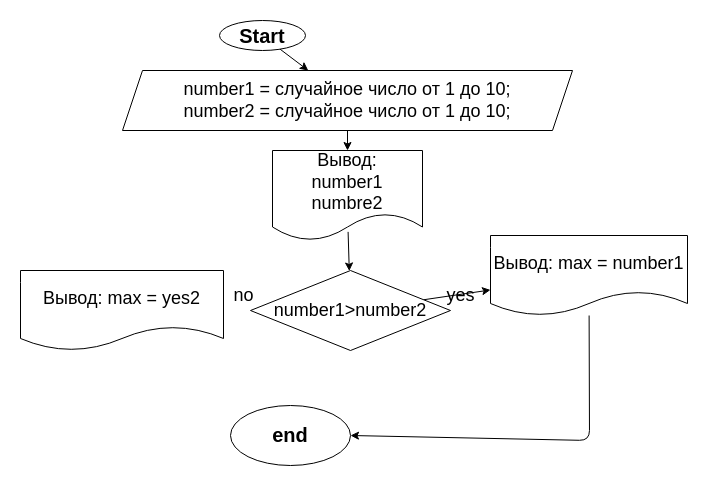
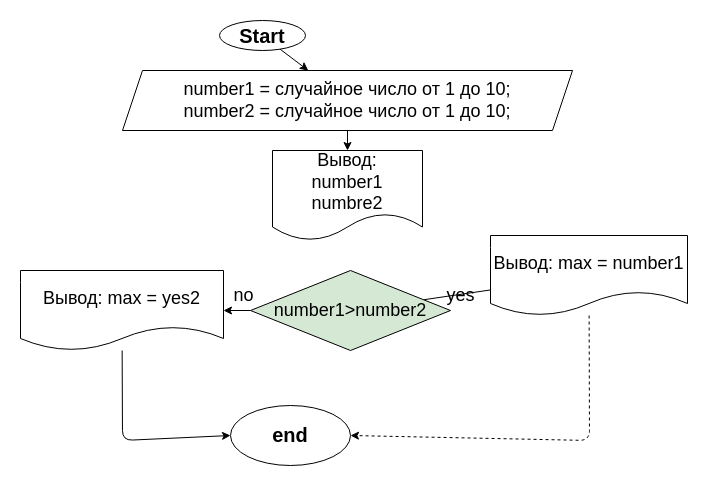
edge "Вывод: number1 numbre2" -> "number1>number2": removed
edge "number1>number2" -> "Вывод: max = number1": arrowhead classic -> none
edge "number1>number2" -> "Вывод: max = yes2": added
node "number1>number2": fillcolor #ffffff -> #d5e8d4
edge "Вывод: max = number1" -> "end": style solid -> dashed
edge "Вывод: max = yes2" -> "end": added
